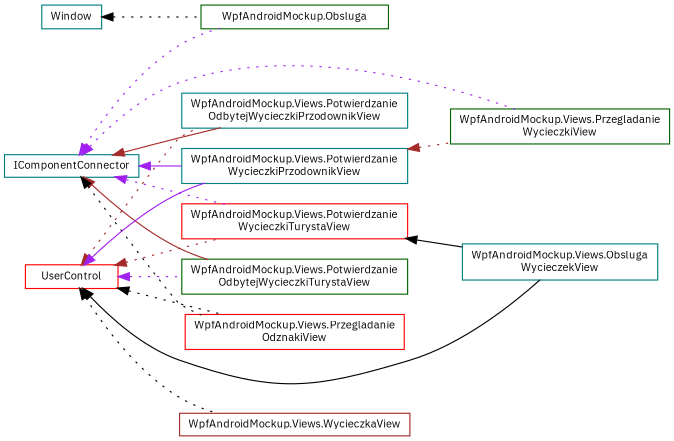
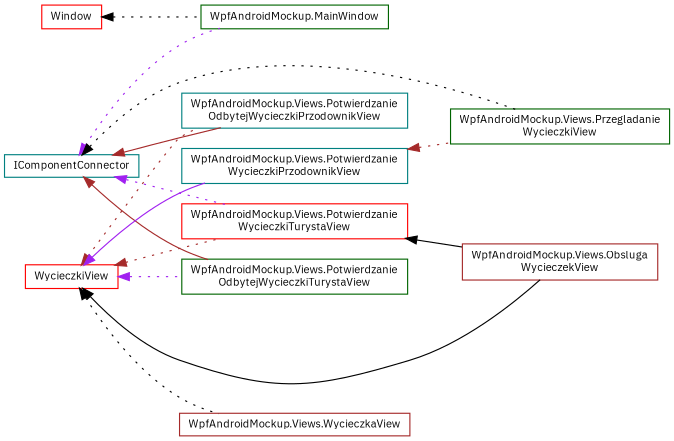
node "Window": color teal -> red
node "WpfAndroidMockup.Obsluga": label "WpfAndroidMockup.Obsluga" -> "WpfAndroidMockup.MainWindow"
edge "WpfAndroidMockup.Views.Przegladanie WycieczkiView" -> "IComponentConnector": color purple -> black
edge "WpfAndroidMockup.Views.Potwierdzanie WycieczkiPrzodownikView" -> "IComponentConnector": removed
node "WpfAndroidMockup.Views.Obsluga WycieczekView": color teal -> brown
node "UserControl": label "UserControl" -> "WycieczkiView"
node "WpfAndroidMockup.Views.Przegladanie OdznakiView": removed
